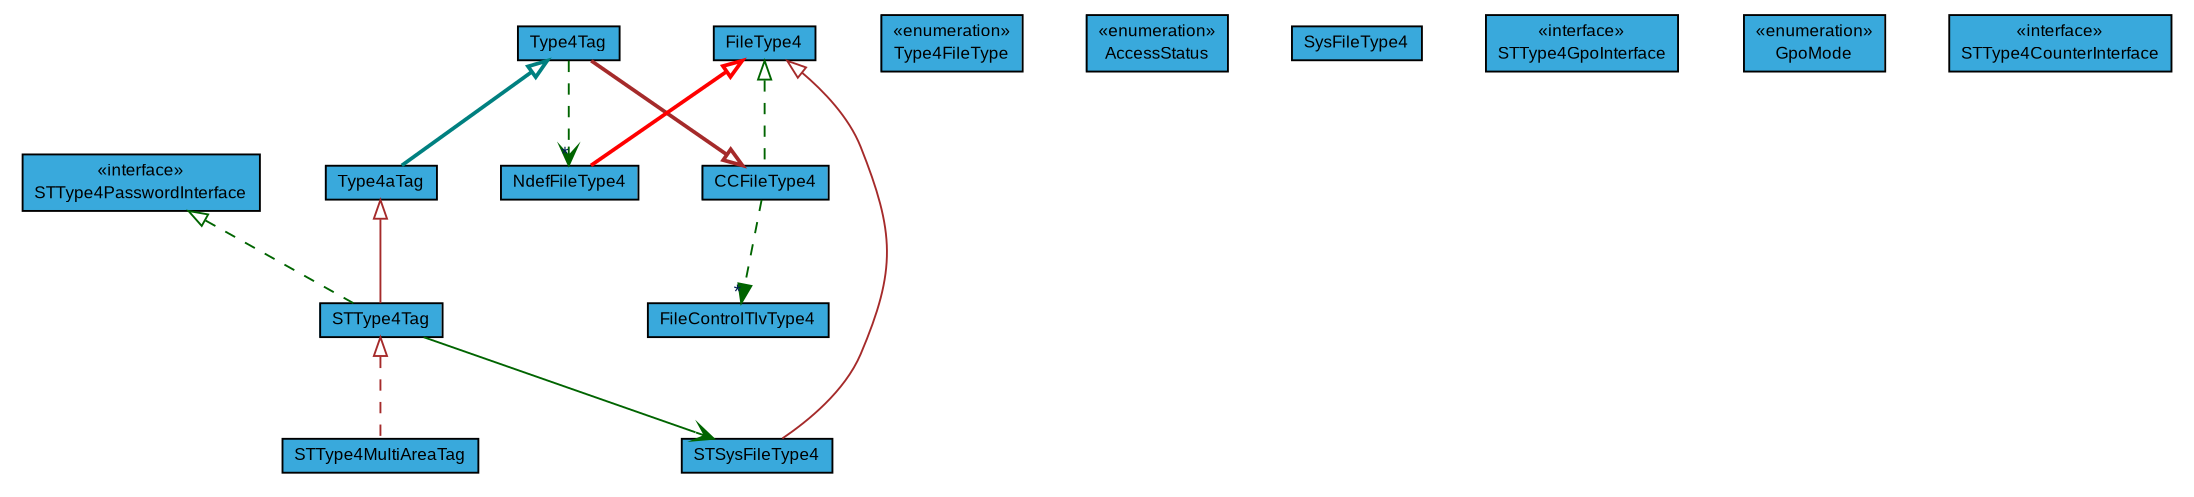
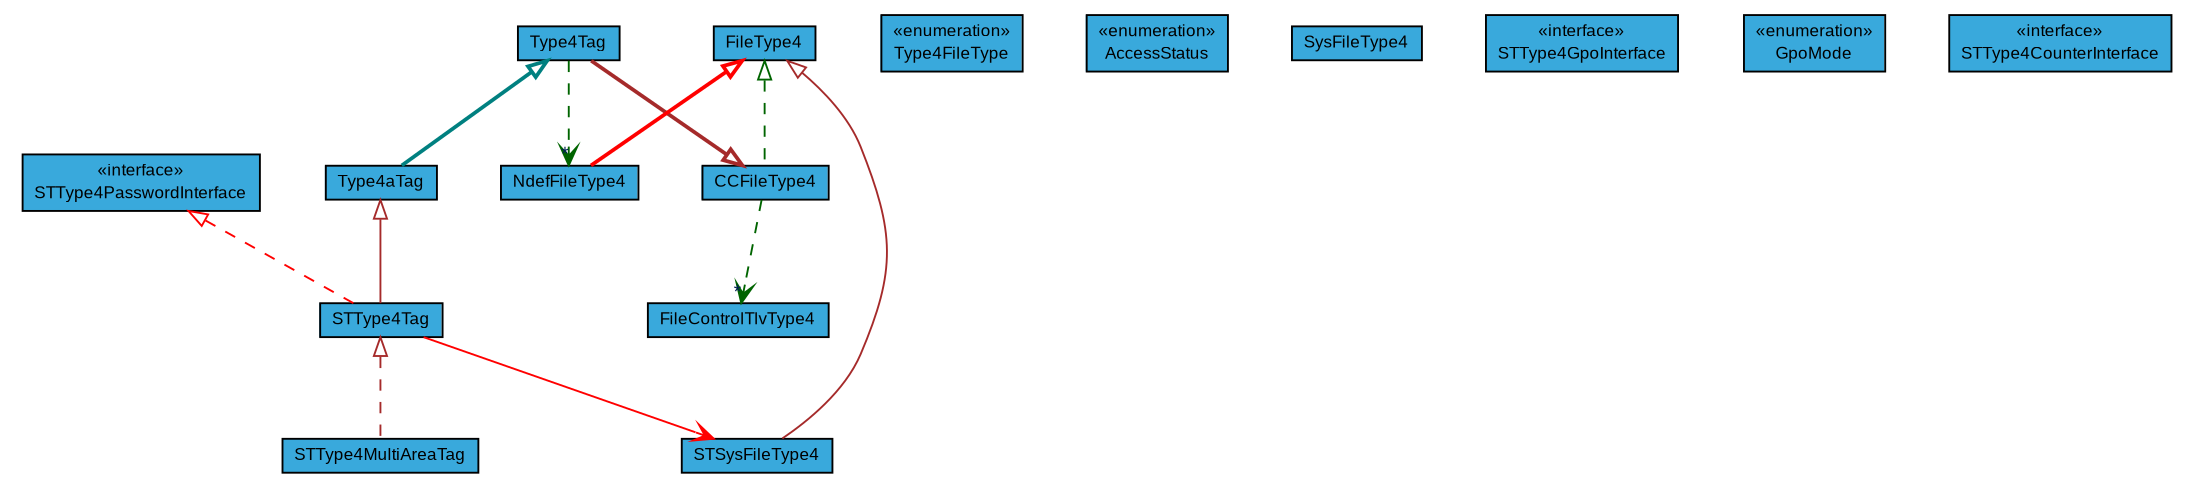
edge "CCFileType4" -> "FileControlTlvType4": arrowhead normal -> vee
edge "STType4Tag" -> "STType4PasswordInterface": color darkgreen -> red
edge "STType4Tag" -> "STSysFileType4": color darkgreen -> red
